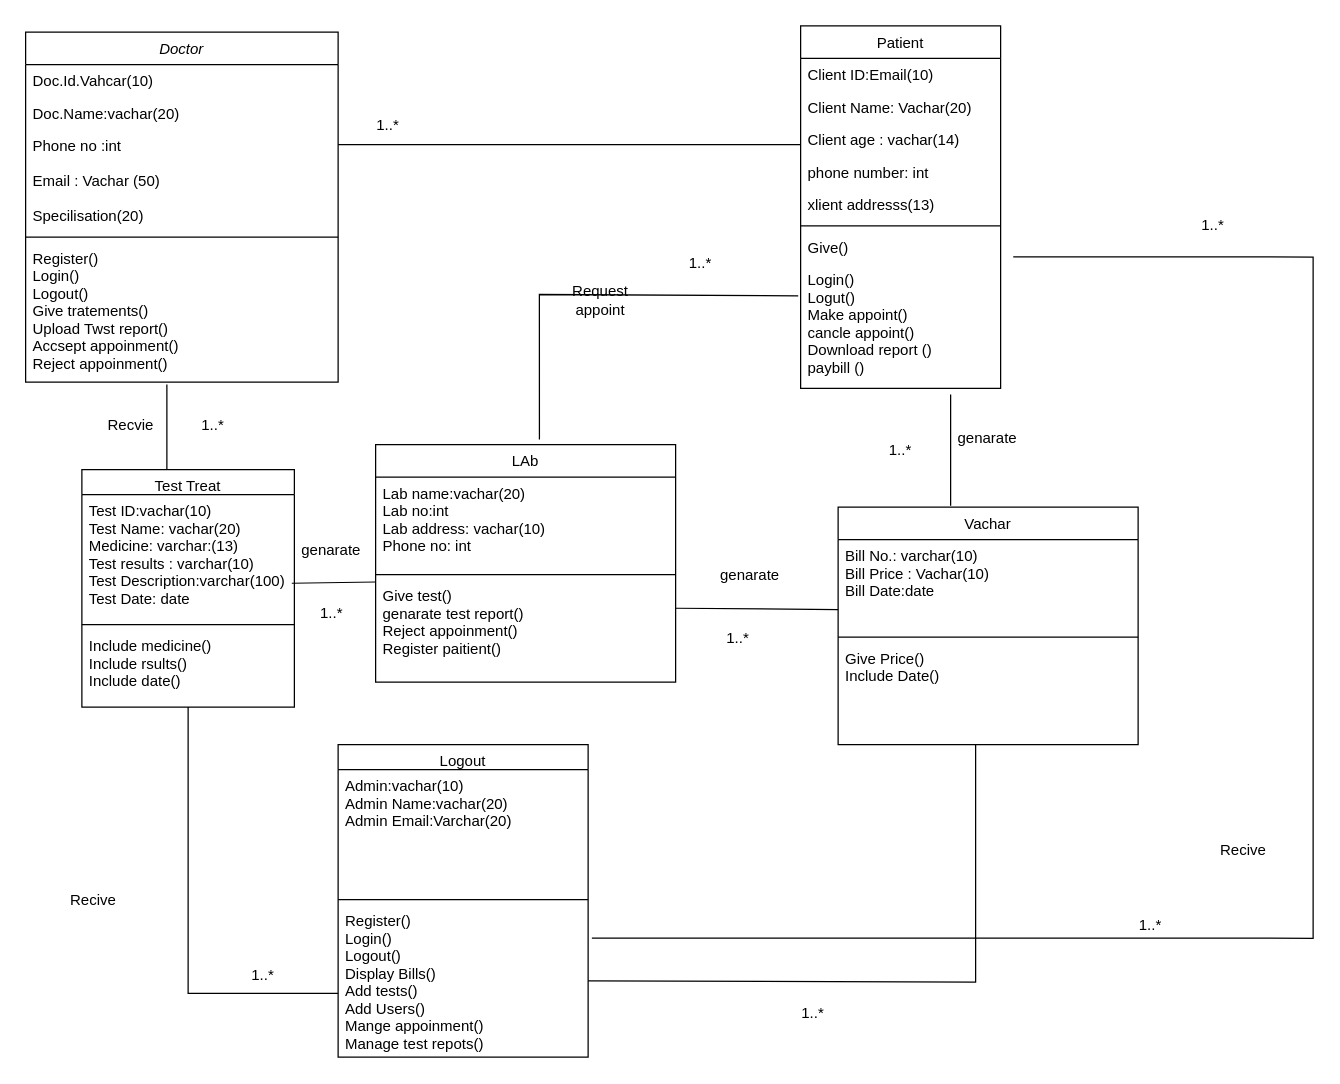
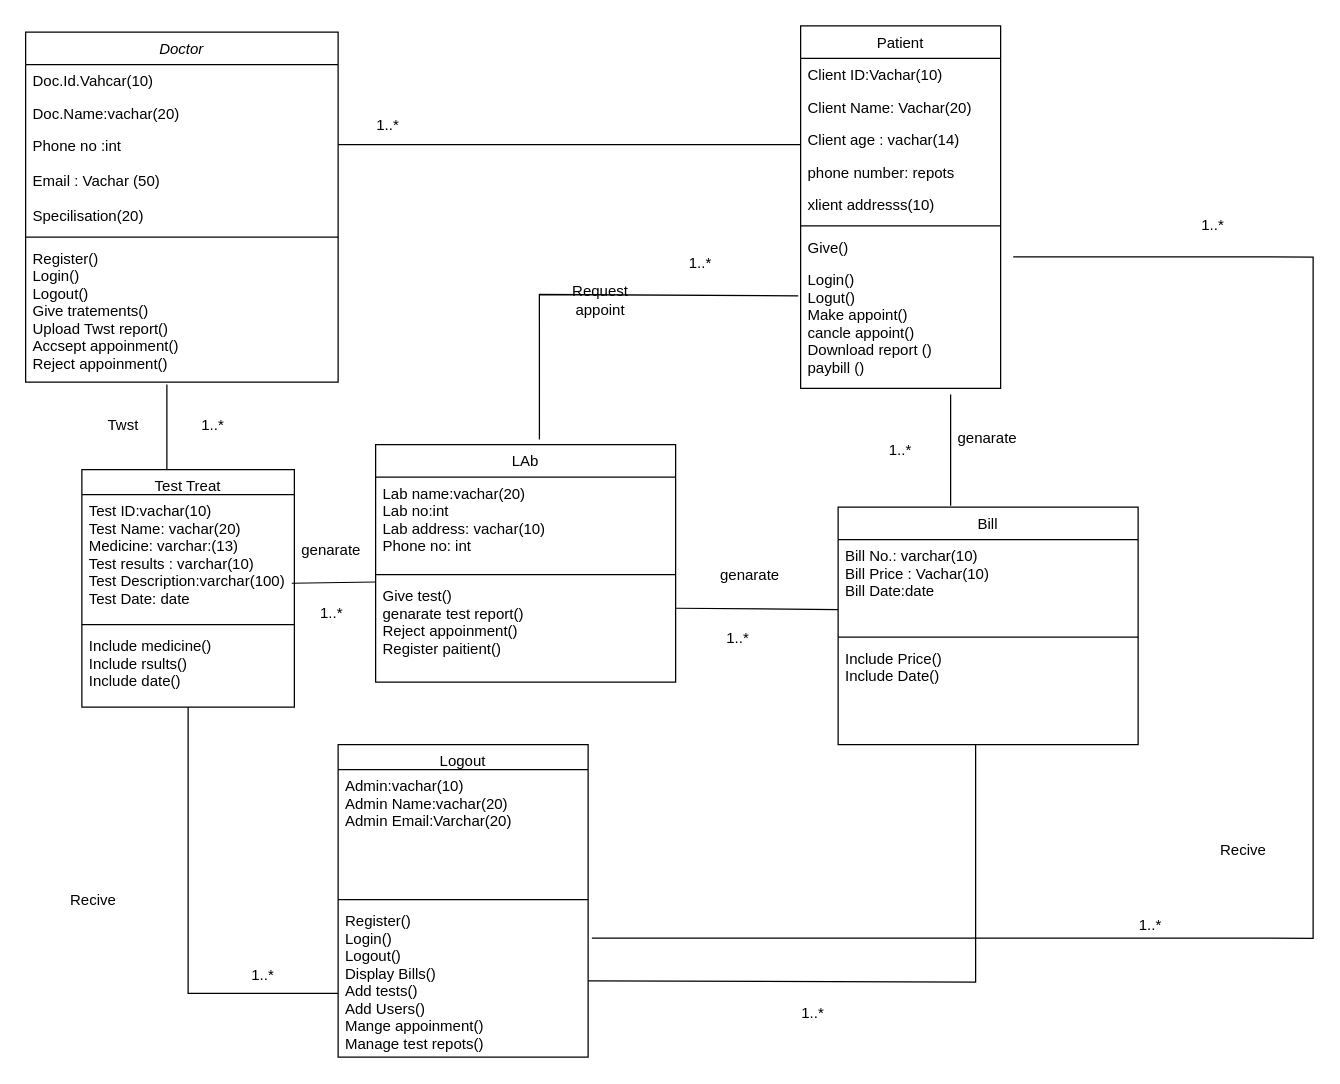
node "Client ID:Email(10)": label "Client ID:Email(10)" -> "Client ID:Vachar(10)"
node "phone number: int": label "phone number: int" -> "phone number: repots"
node "xlient addresss(13)": label "xlient addresss(13)" -> "xlient addresss(10)"
node "Recvie": label "Recvie" -> "Twst"
node "Vachar": label "Vachar" -> "Bill"
node "Give Price() Include Date()": label "Give Price() Include Date()" -> "Include Price() Include Date()"
